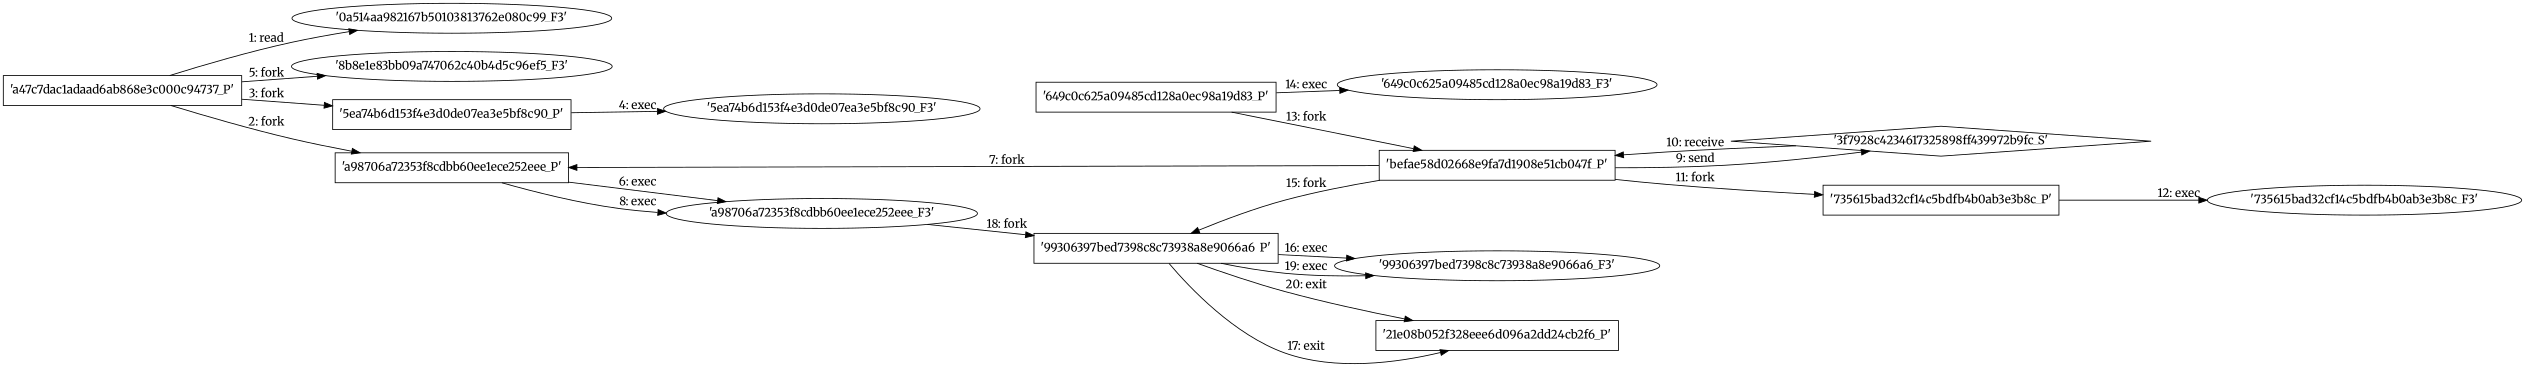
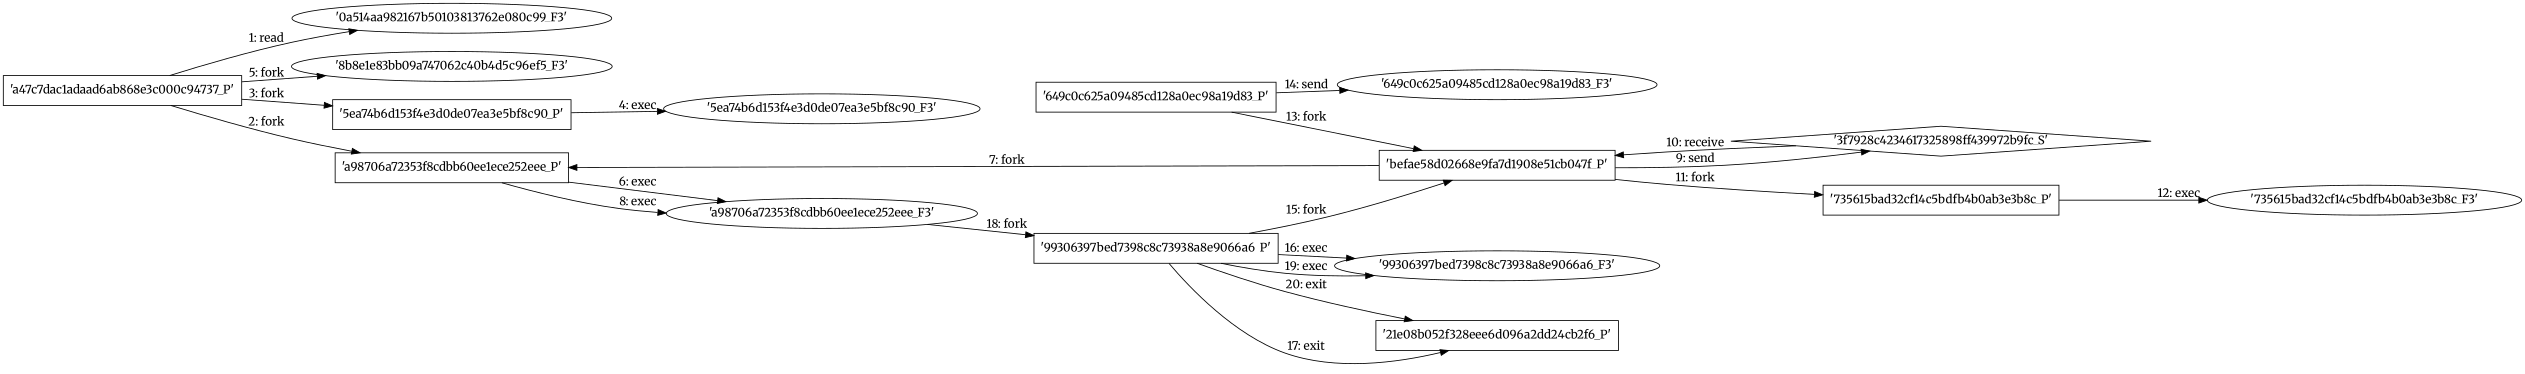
edge "'649c0c625a09485cd128a0ec98a19d83_P'" -> "'649c0c625a09485cd128a0ec98a19d83_F3'": label "14: exec" -> "14: send"
edge "'befae58d02668e9fa7d1908e51cb047f_P'" -> "'99306397bed7398c8c73938a8e9066a6_P'": reversed
